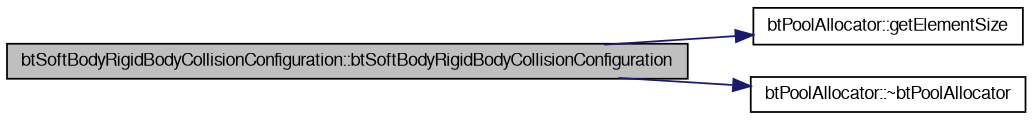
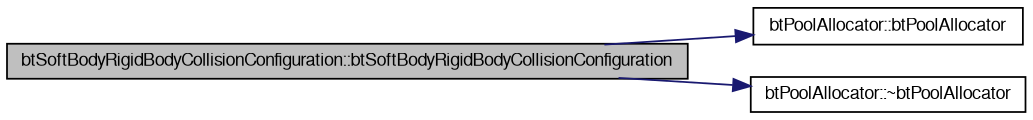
node "btPoolAllocator::getElementSize": label "btPoolAllocator::getElementSize" -> "btPoolAllocator::btPoolAllocator"
